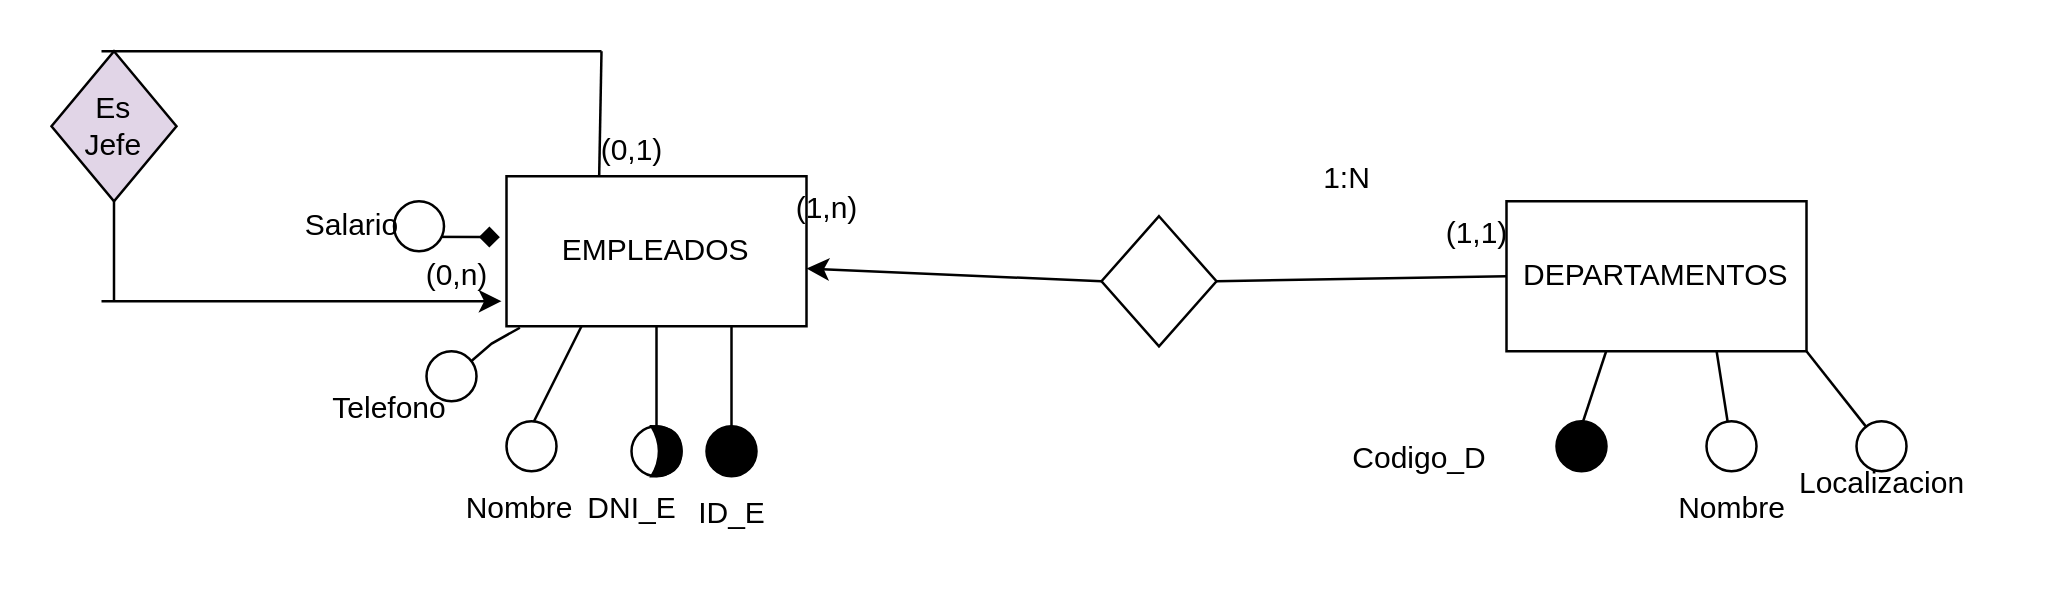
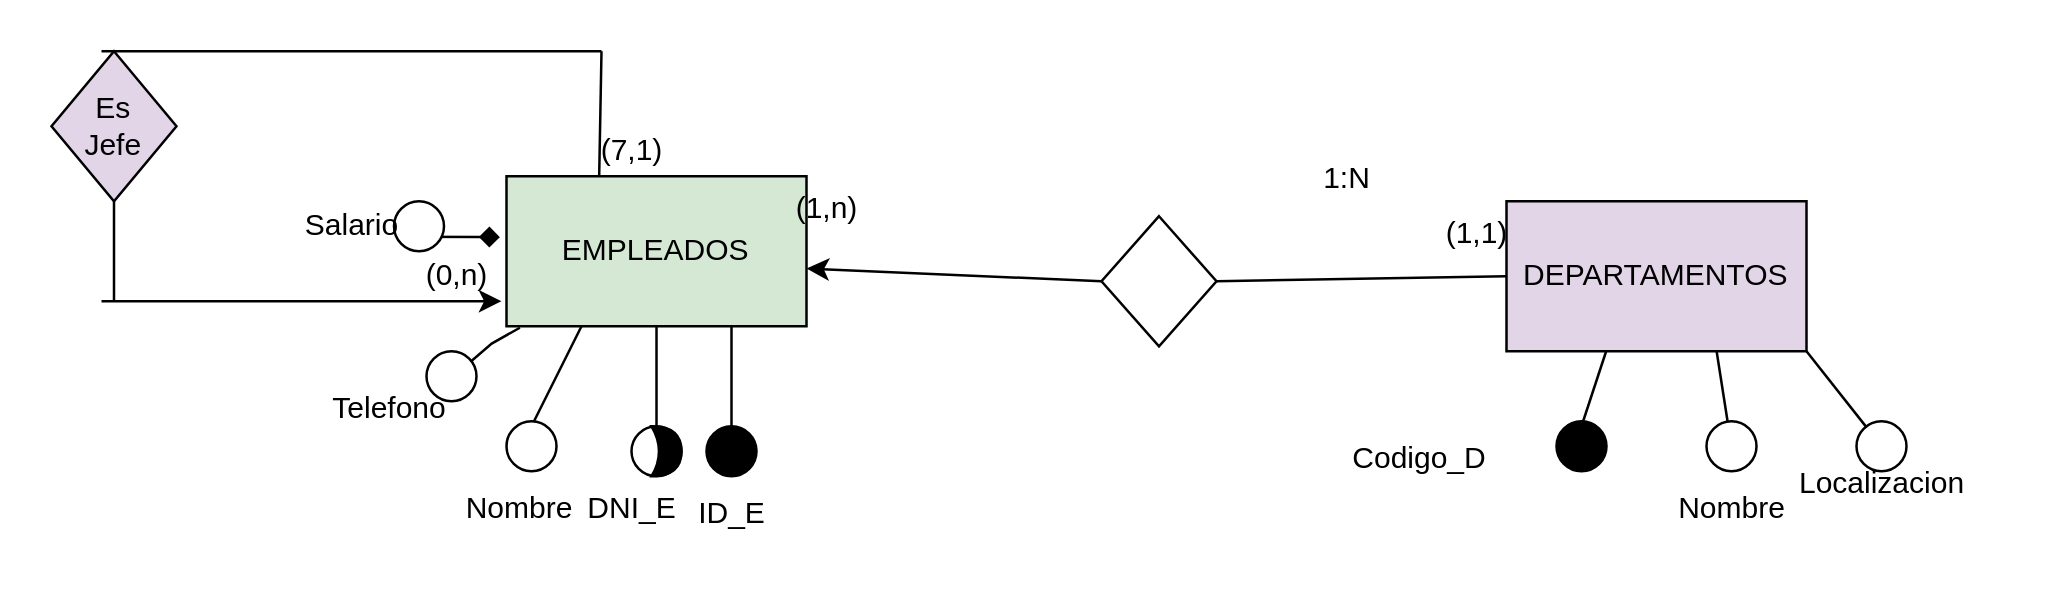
node "(0,1)": label "(0,1)" -> "(7,1)"
node "EMPLEADOS": fillcolor #ffffff -> #d5e8d4
node "DEPARTAMENTOS": fillcolor #ffffff -> #e1d5e7
